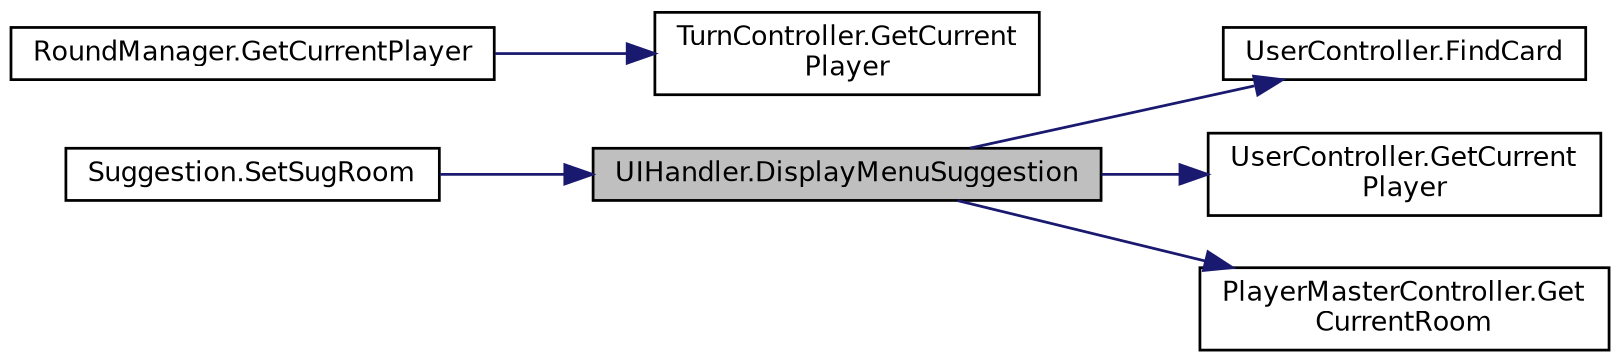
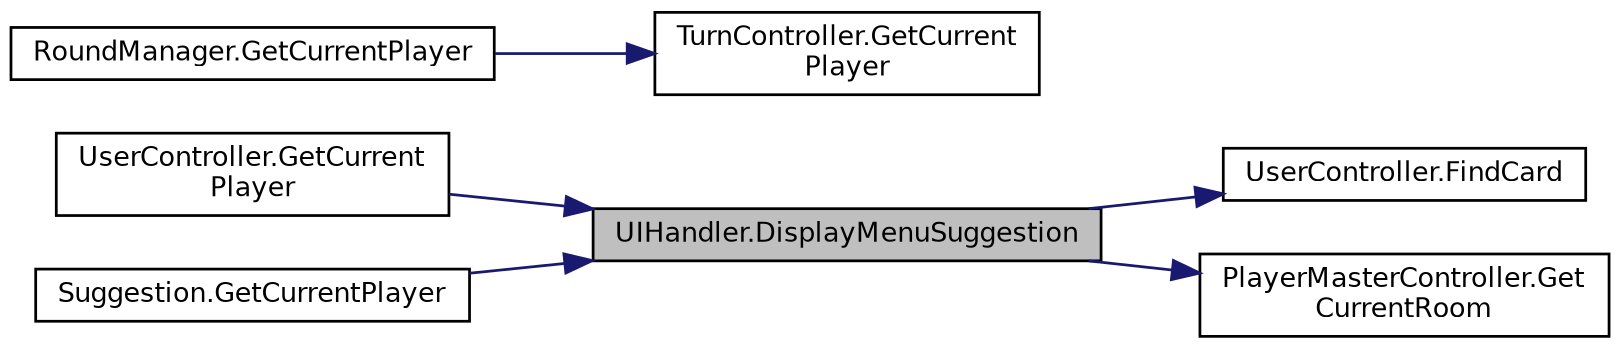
node "Suggestion.SetSugRoom": label "Suggestion.SetSugRoom" -> "Suggestion.GetCurrentPlayer"
edge "UIHandler.DisplayMenuSuggestion" -> "UserController.GetCurrent Player": reversed
